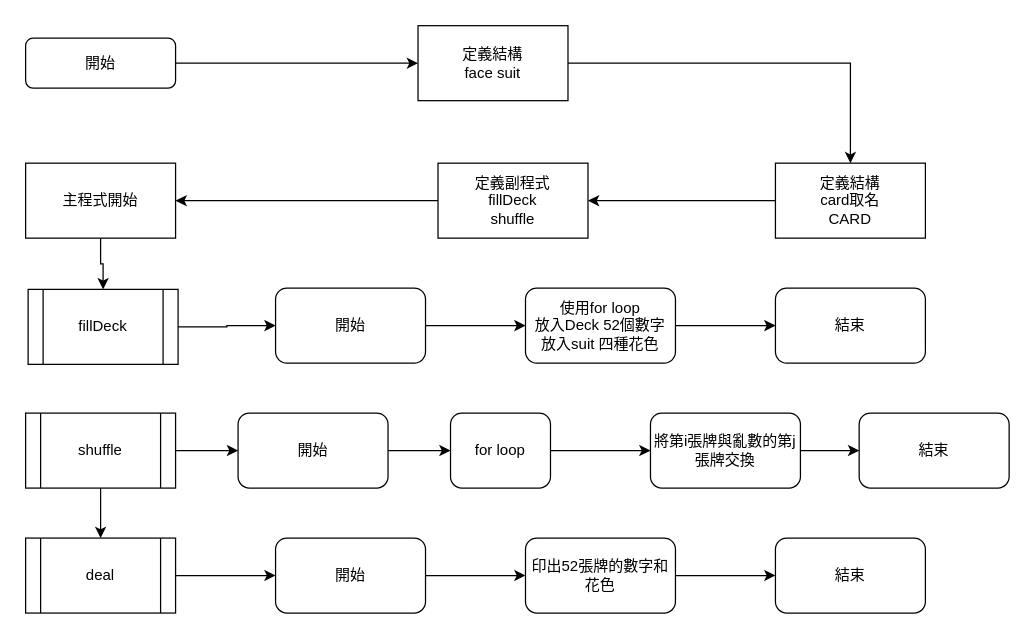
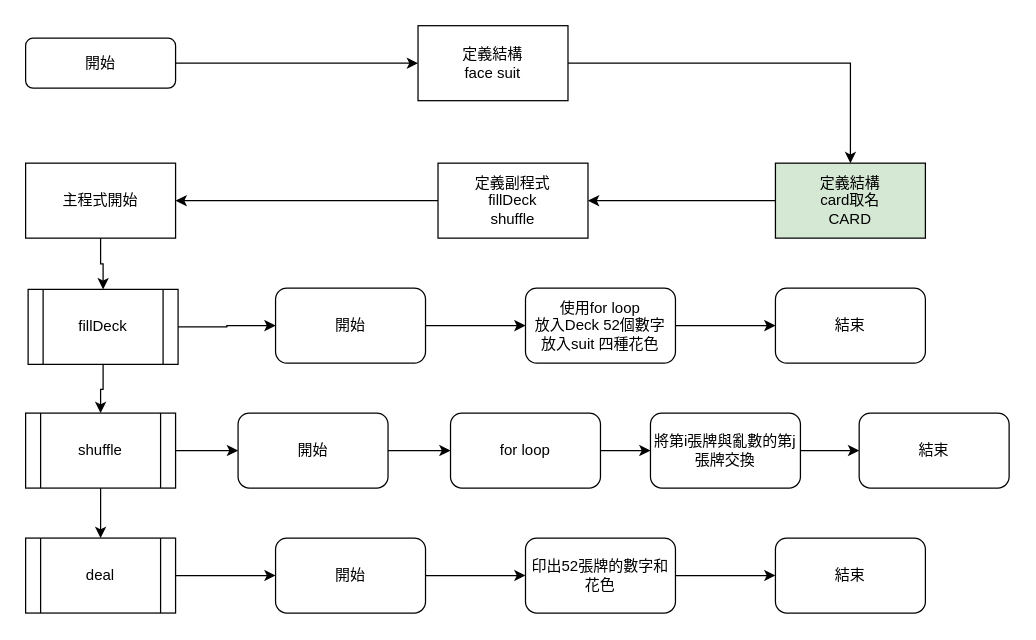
node "定義結構 card取名 CARD": fillcolor #ffffff -> #d5e8d4
edge "fillDeck" -> "shuffle": added
node "for loop": size 100x75 -> 150x75
